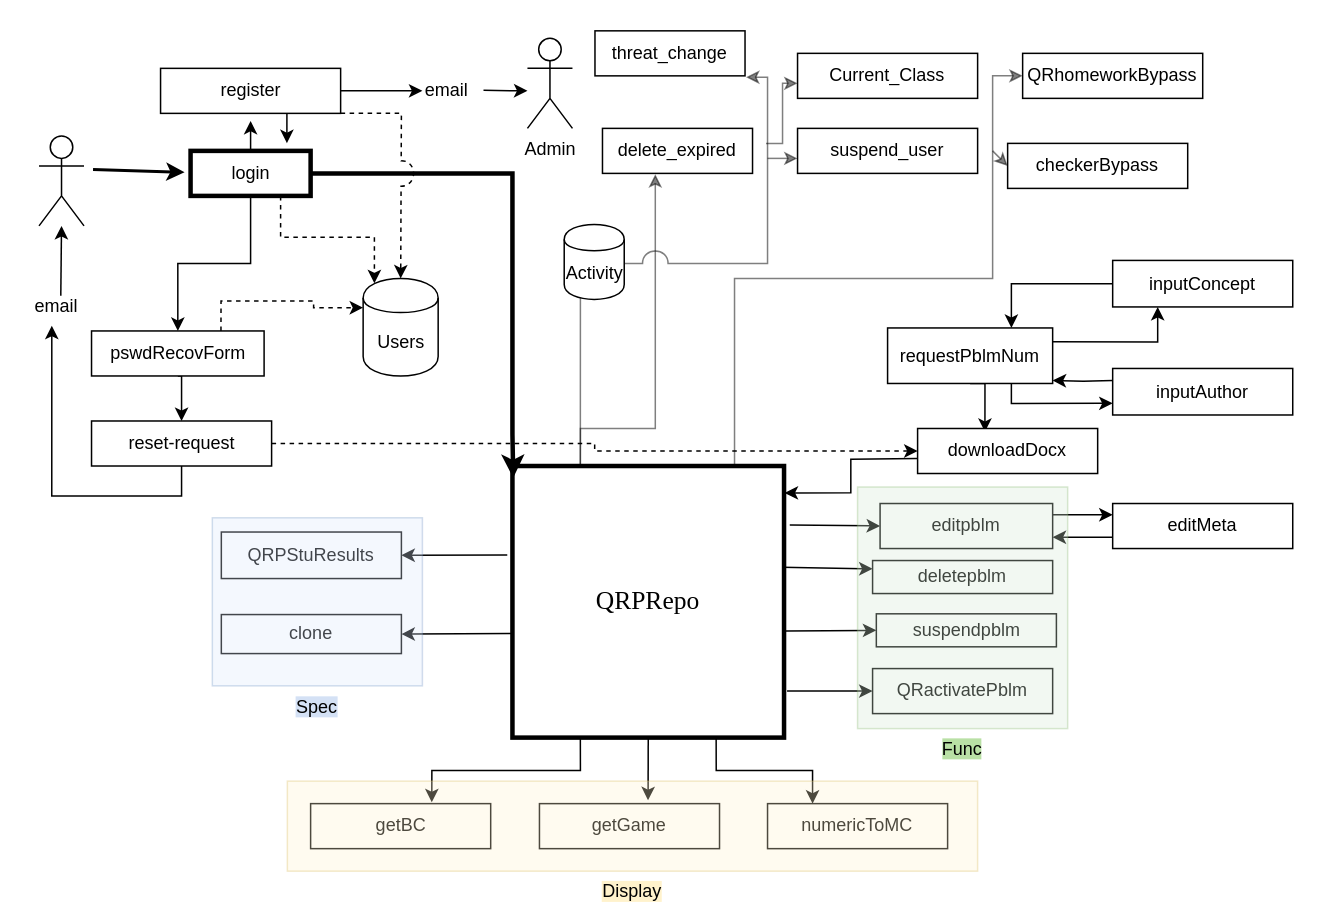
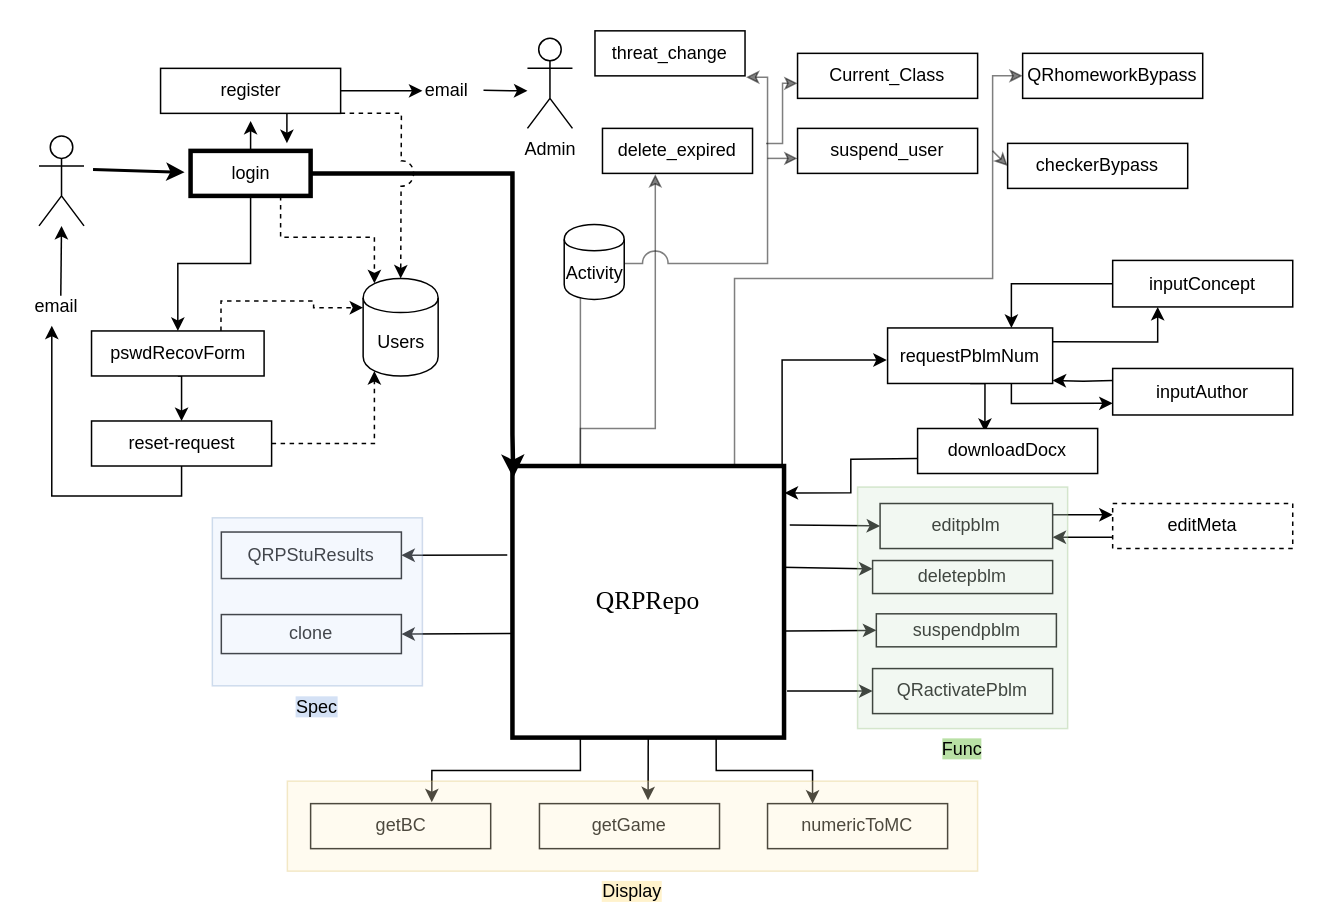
edge "QRPRepo" -> "requestPblmNum": added
edge "reset-request" -> "downloadDocx": now "reset-request" -> "Users"
node "editMeta": style solid -> dashed
